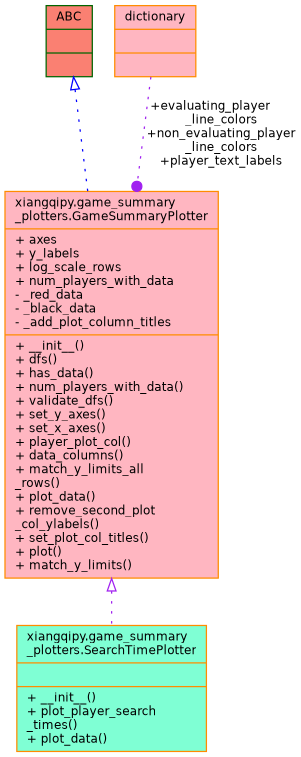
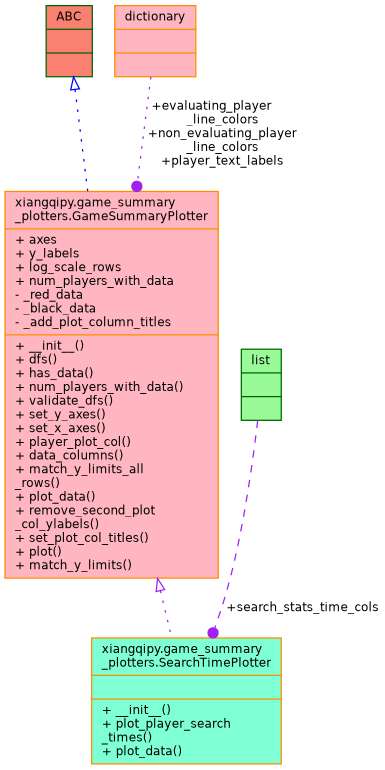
node "list": added
